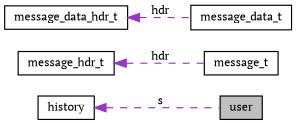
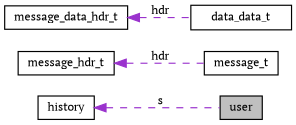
node "message_data_t": label "message_data_t" -> "data_data_t"
